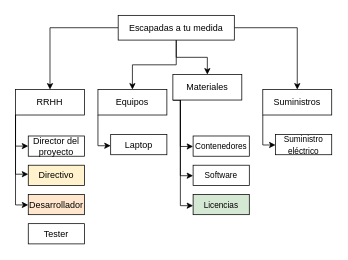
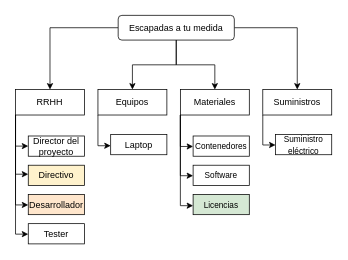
node "Escapadas a tu medida": shape rectangle -> rounded rectangle
node "Materiales": moved (207, 87) -> (215, 102)
edge "RRHH" -> "Tester": added
